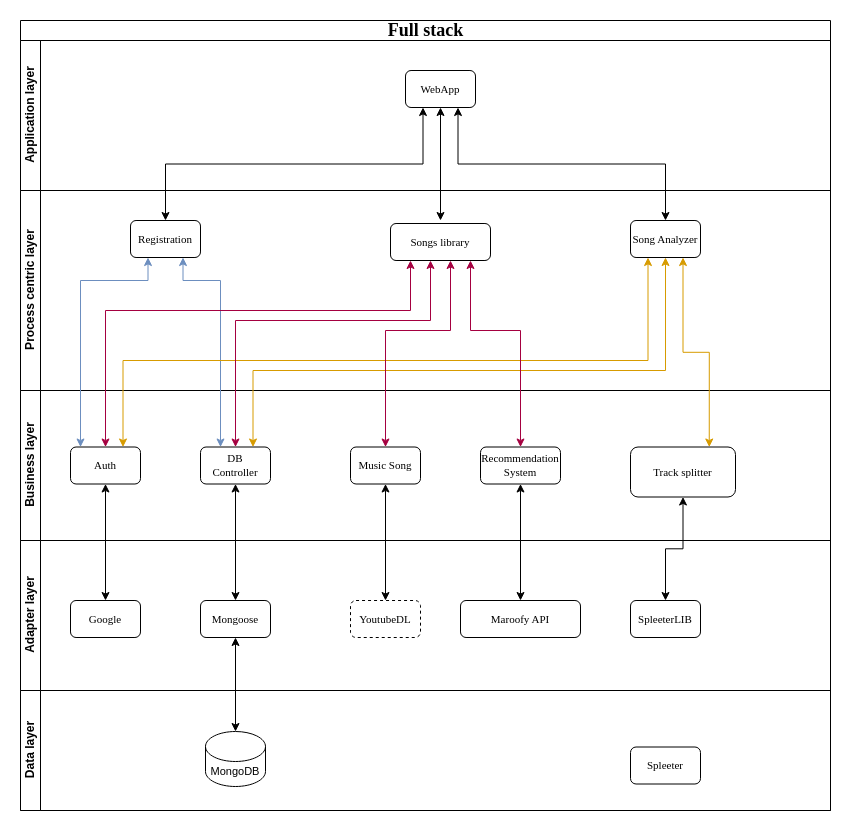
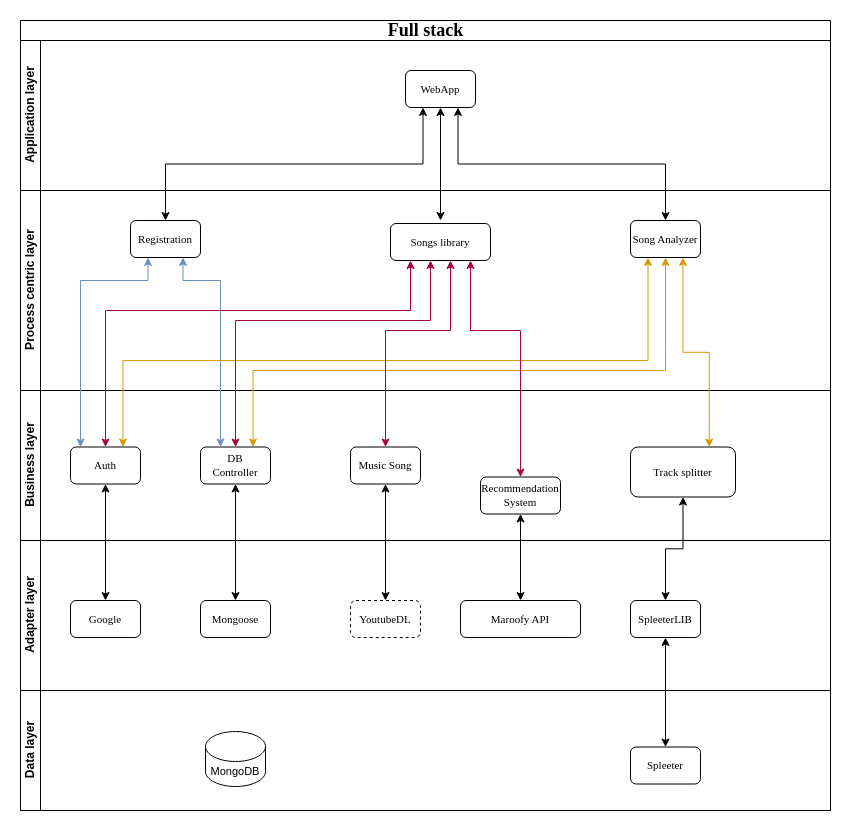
node "Recommendation System": moved (521, 466) -> (521, 496)
edge "Mongoose" -- "MongoDB": removed
edge "SpleeterLIB" -- "Spleeter": added
